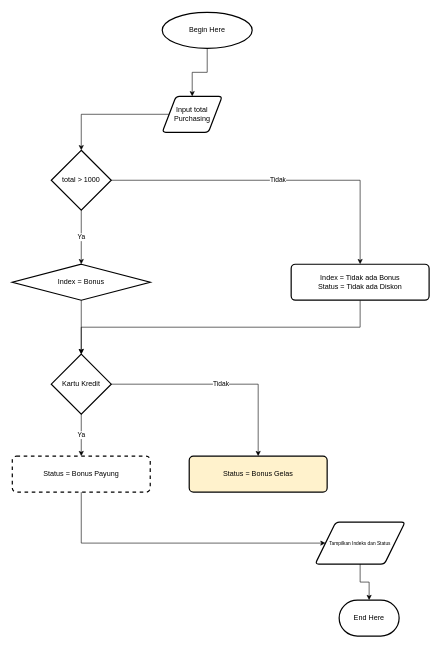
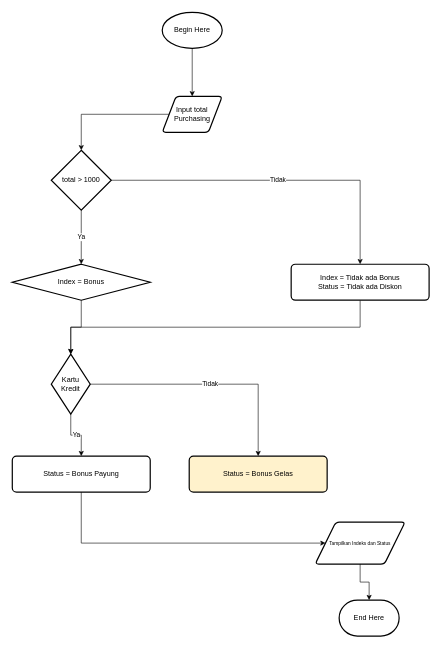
node "Begin Here": size 90x36 -> 60x36
node "Kartu Kredit": size 60x60 -> 39x60
node "Status = Bonus Payung": style dashed -> solid
